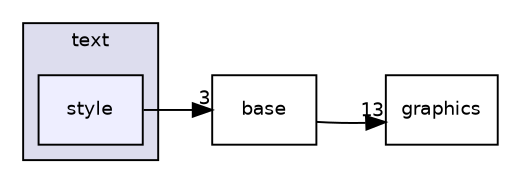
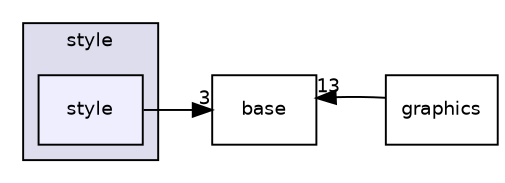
cluster "text": label "text" -> "style"
edge "base" -> "graphics": reversed
